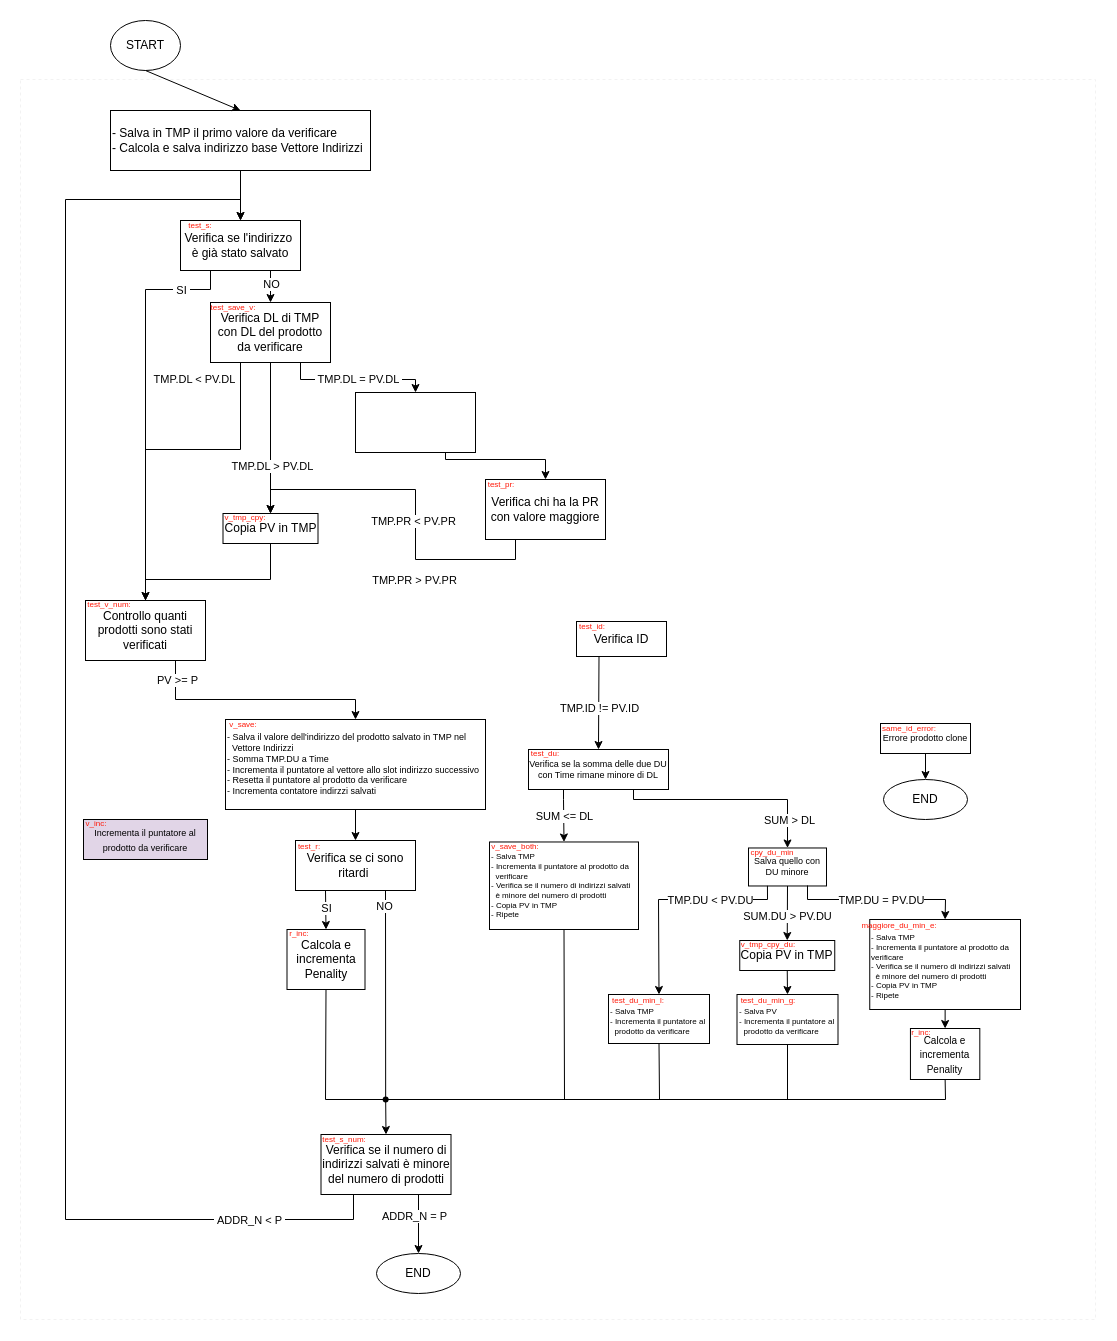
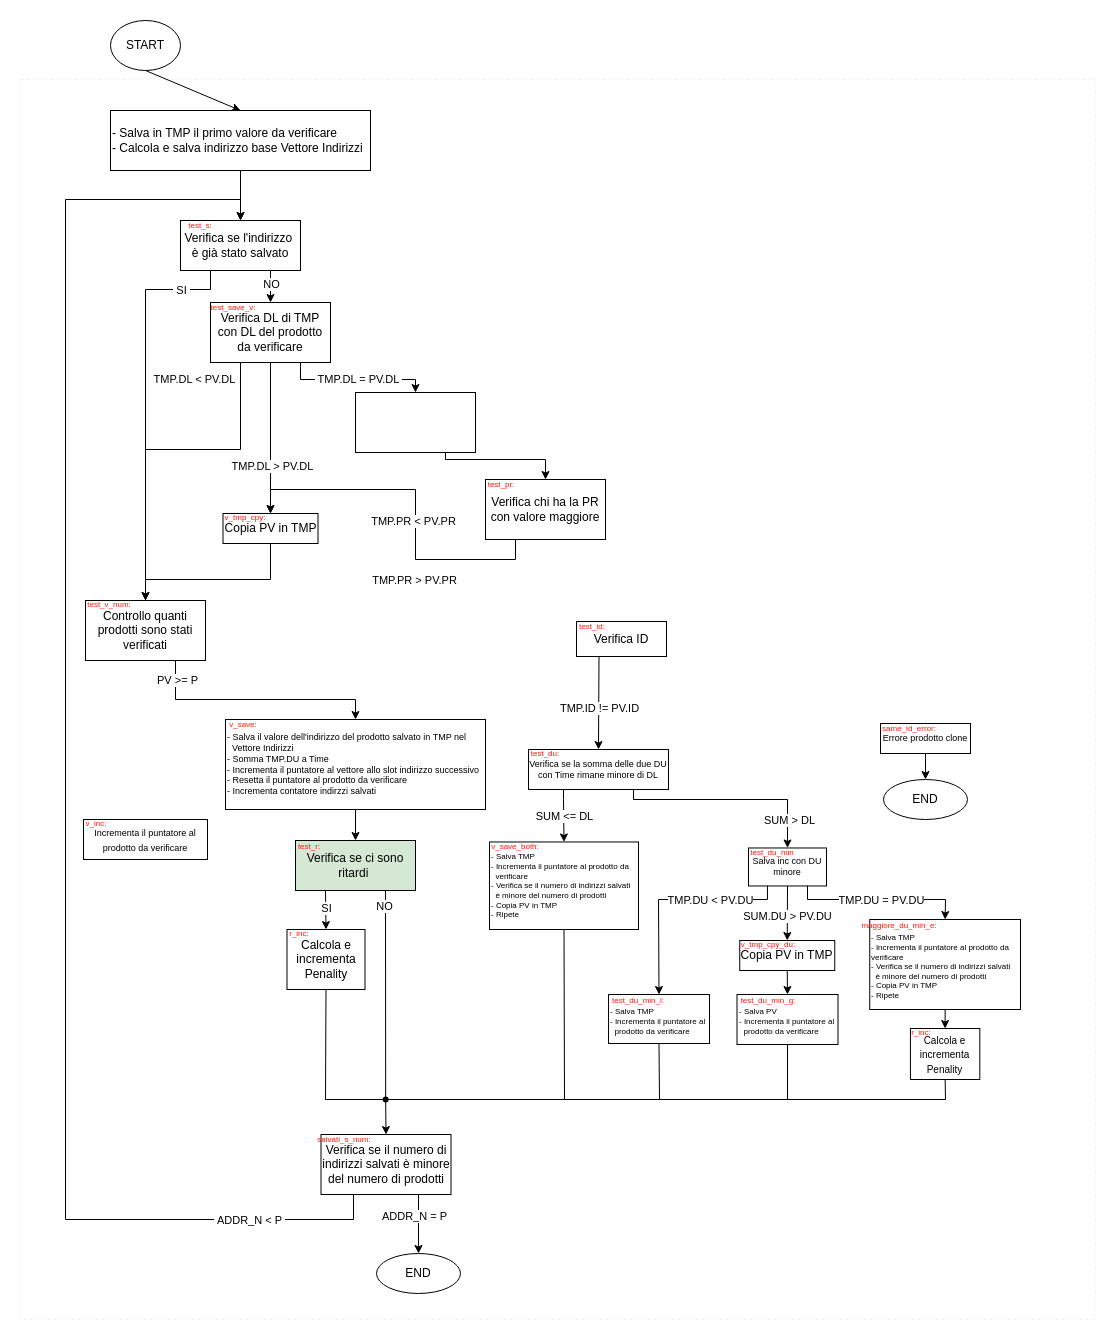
node "Incrementa il puntatore al prodotto da verificare": fillcolor #e1d5e7 -> #ffffff
node "cpy_du_min": label "cpy_du_min" -> "test_du_min"
node "Verifica se ci sono ritardi": fillcolor #ffffff -> #d5e8d4
node "Salva quello con DU minore": label "Salva quello con DU minore" -> "Salva inc con DU minore"
node "test_s_num:": label "test_s_num:" -> "salvati_s_num:"
